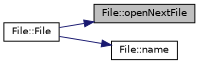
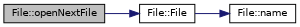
edge "File::File" -> "File::openNextFile": reversed
